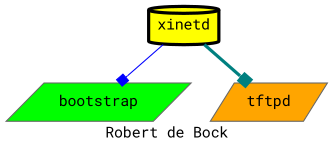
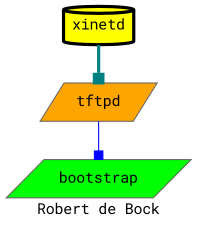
edge "xinetd" -> "bootstrap": now "tftpd" -> "bootstrap"
